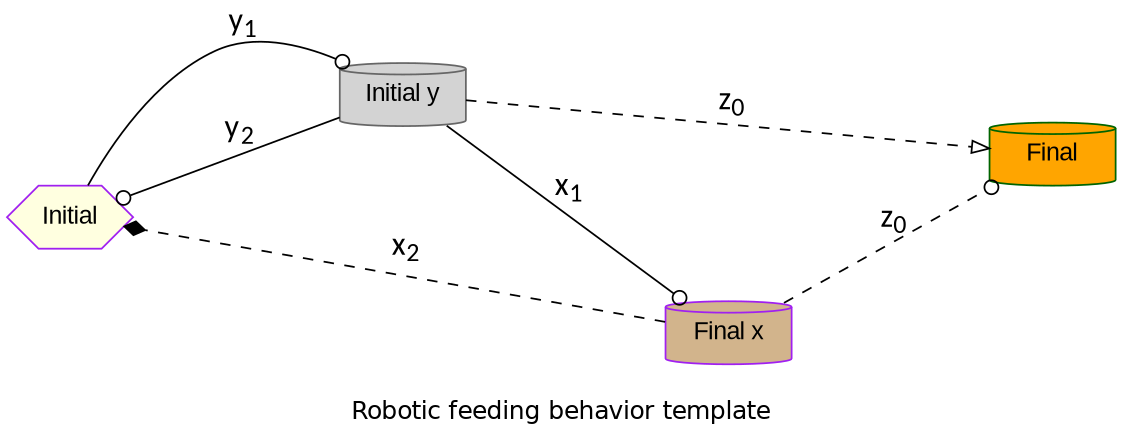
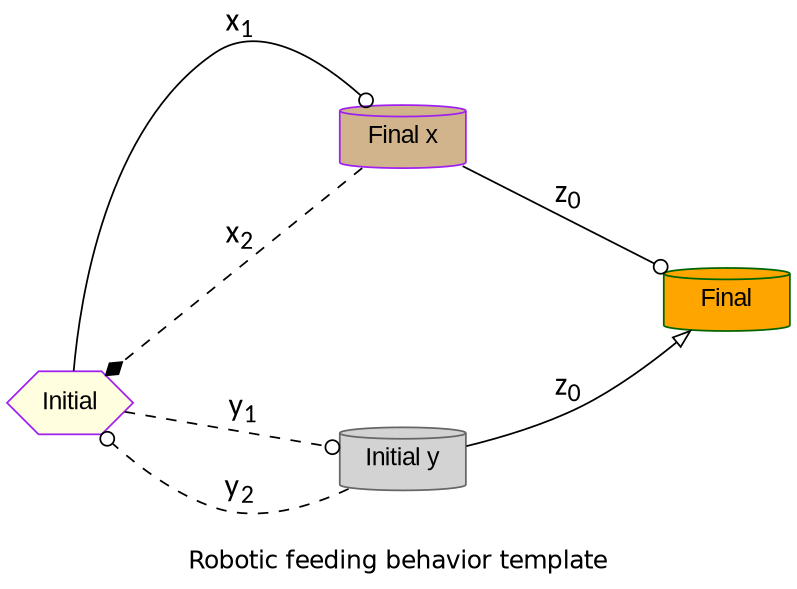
edge "Initial" -> "Initial y": style solid -> dashed
edge "Initial y" -> "Final": style dashed -> solid
edge "Initial y" -> "Initial": style solid -> dashed
edge "Initial y" -> "Final x": now "Initial" -> "Final x"
edge "Final x" -> "Final": style dashed -> solid
